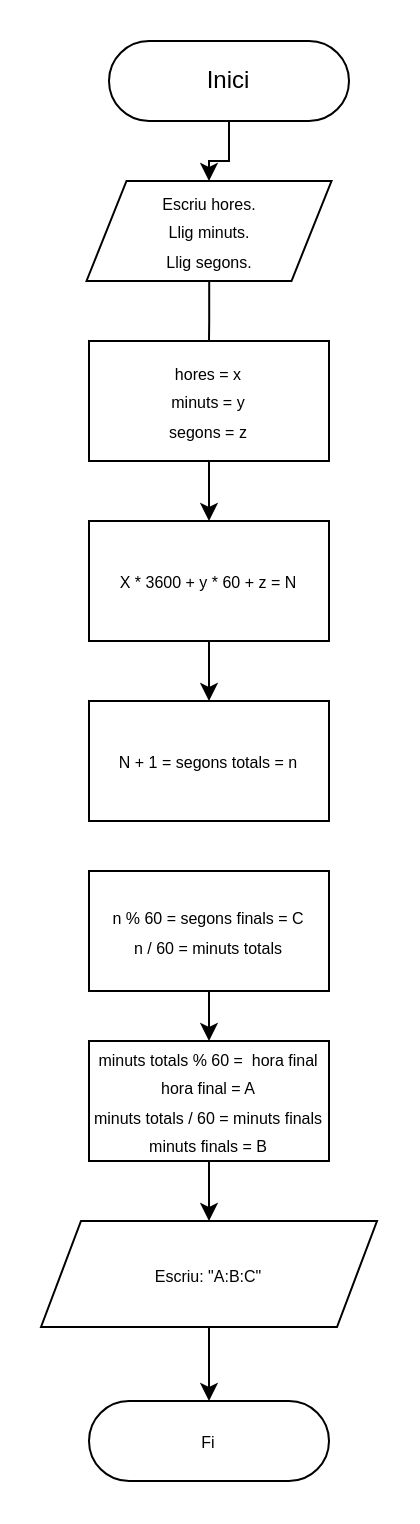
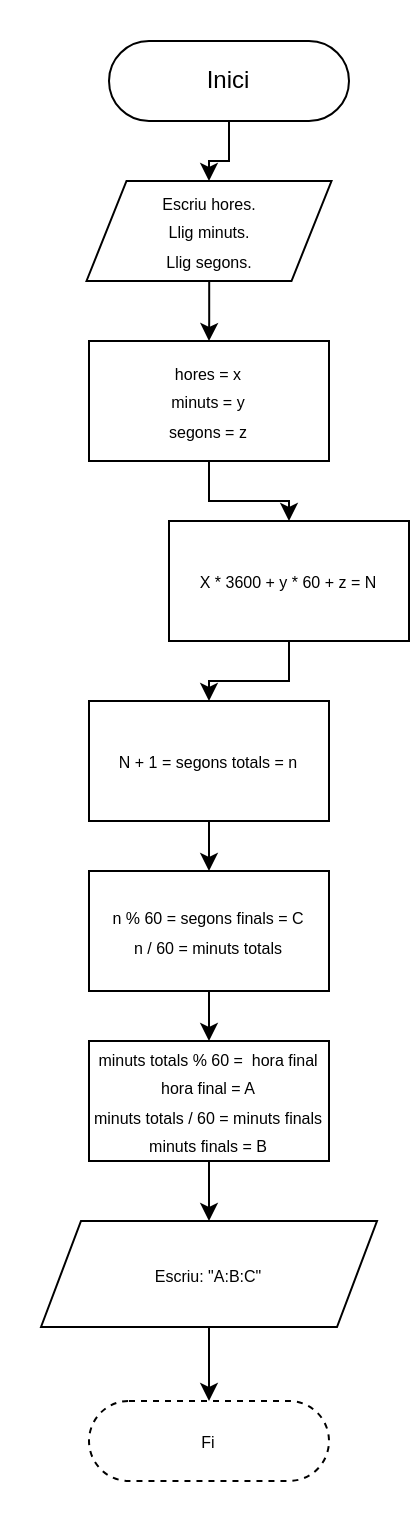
edge "Escriu hores. Llig minuts. Llig segons." -- "hores = x minuts = y segons = z": arrowhead none -> classic
node "X * 3600 + y * 60 + z = N": moved (209, 581) -> (289, 581)
edge "N + 1 = segons totals = n" -> "n % 60 = segons finals = C n / 60 = minuts totals": added
node "Fi": style solid -> dashed
